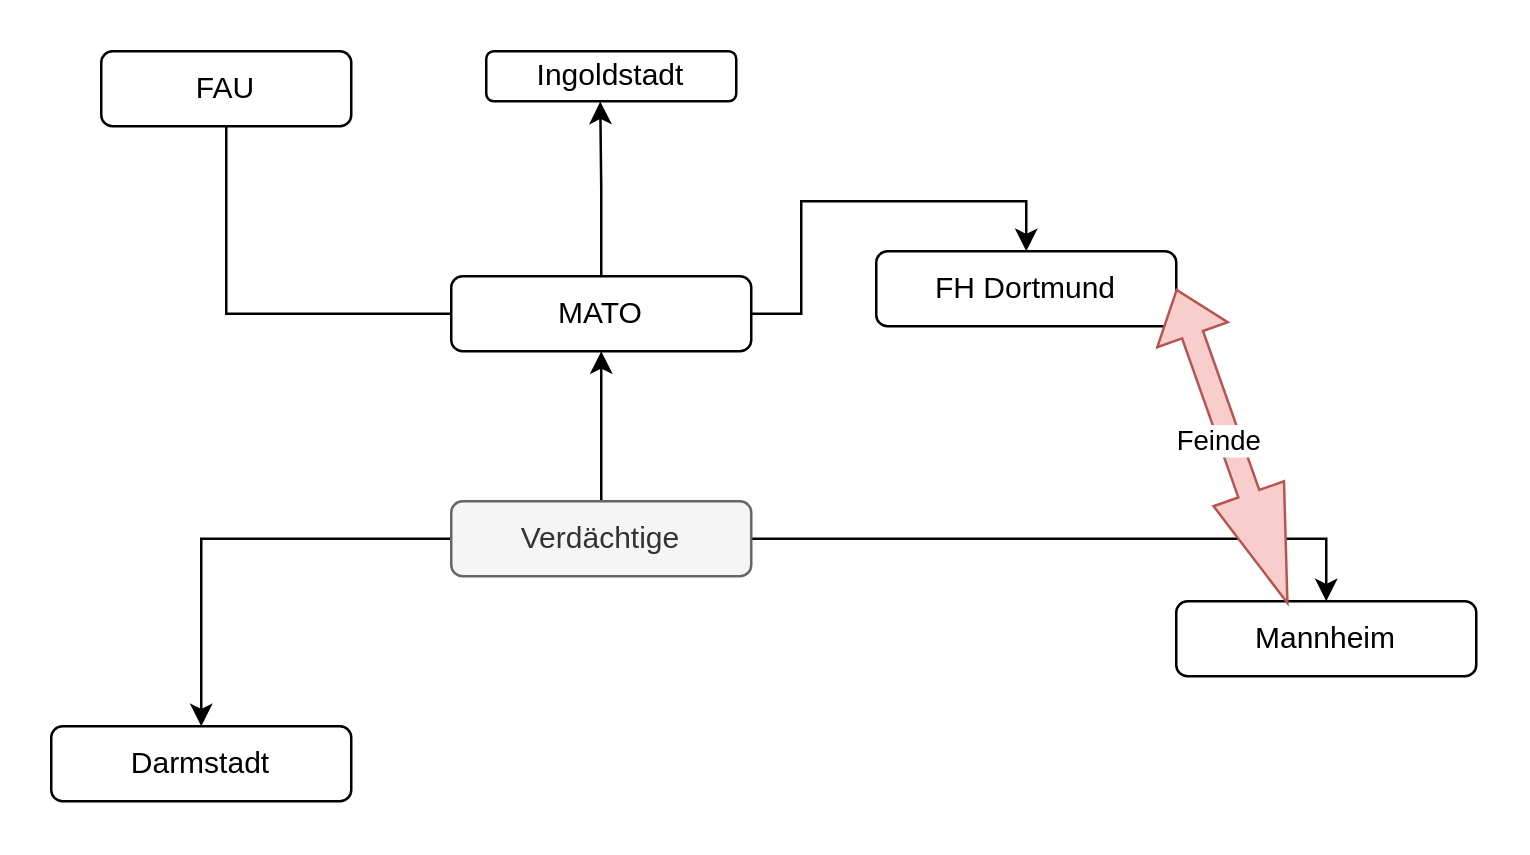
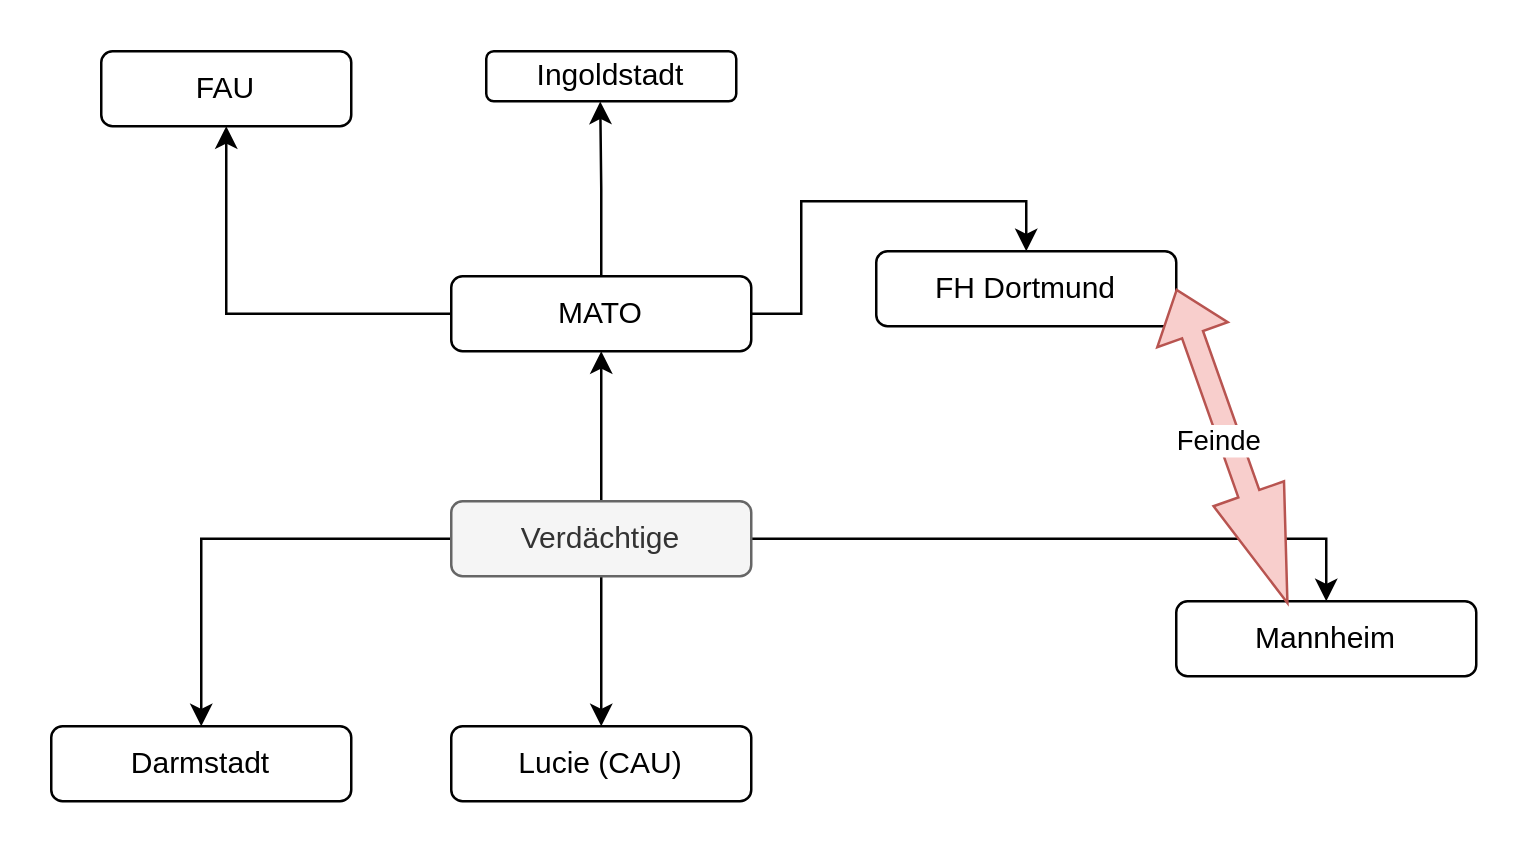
edge "FAU" -- "MATO": arrowhead none -> classic
edge "Verdächtige" -> "Lucie (CAU)": added
node "Lucie (CAU)": added
